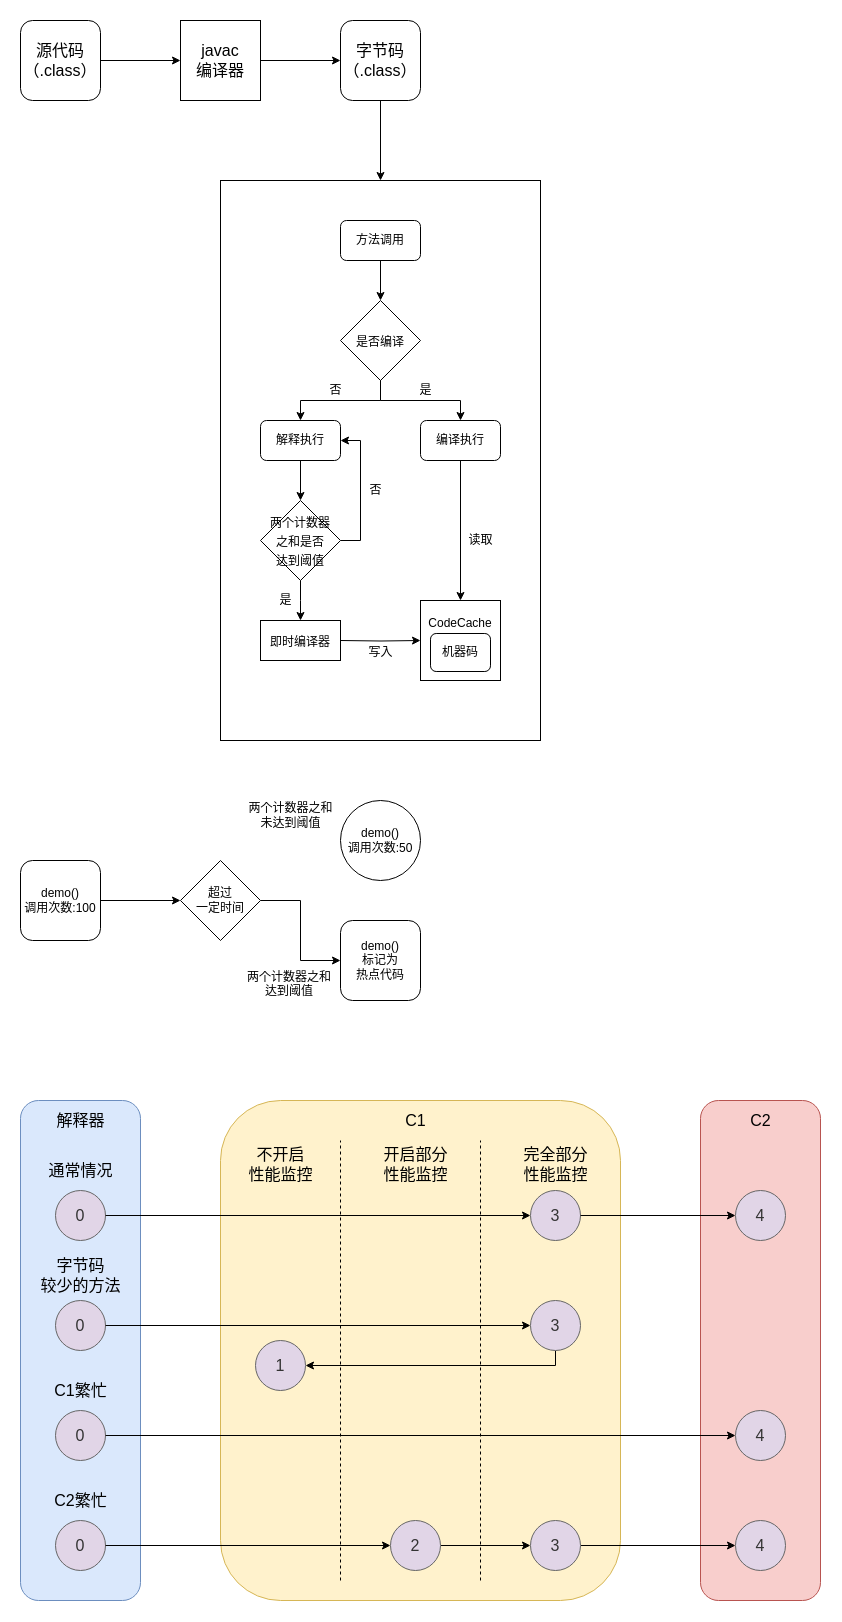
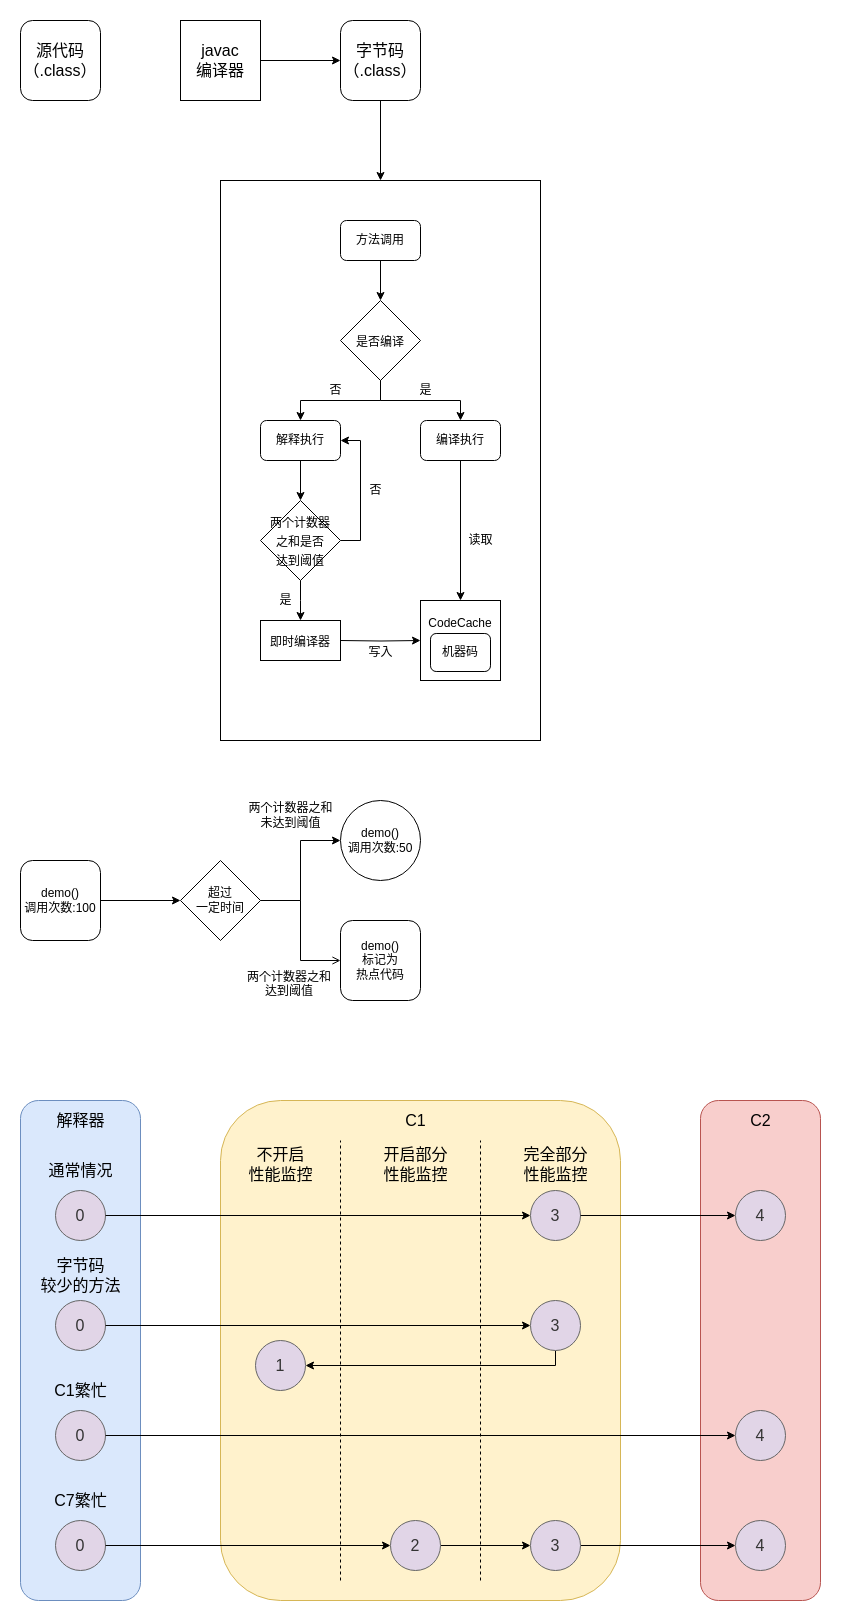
edge "源代码 （.class）" -> "javac 编译器": removed
edge "超过 一定时间" -> "demo() 调用次数:50": added
edge "超过 一定时间" -> "demo() 标记为 热点代码": arrowhead classic -> open
node "C2繁忙": label "C2繁忙" -> "C7繁忙"
